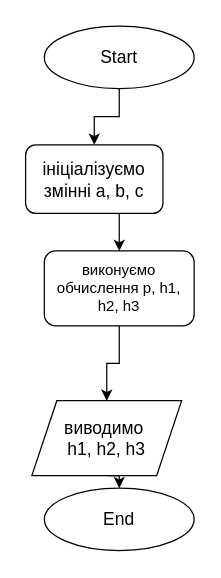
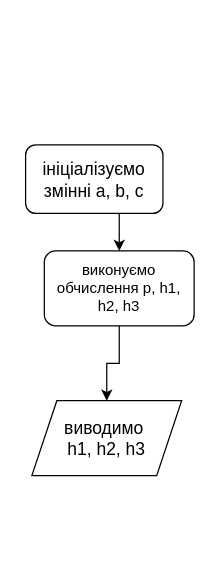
node "Start": removed
edge "Start" -> "ініціалізуємо змінні a, b, c": removed
edge "виводимо h1, h2, h3" -> "End": removed
node "End": removed
